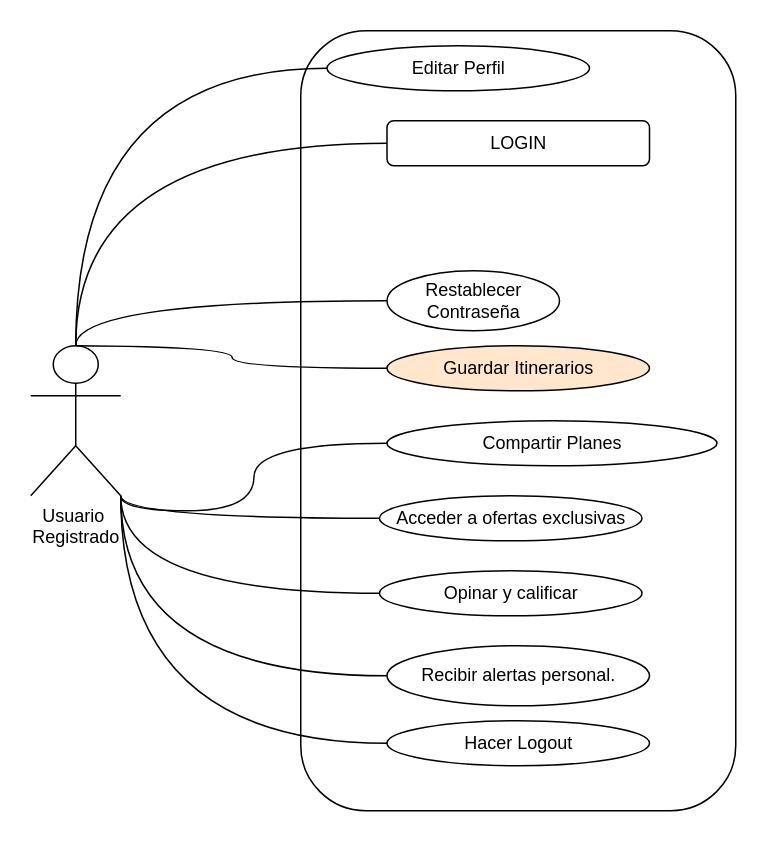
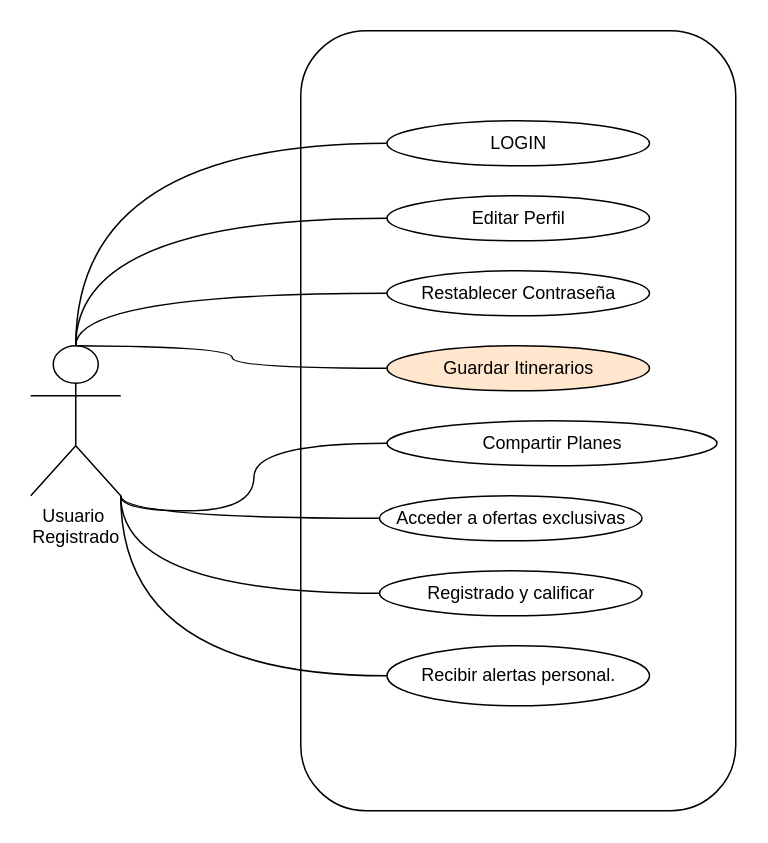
node "Editar Perfil": moved (458, 68) -> (518, 218)
node "LOGIN": shape rounded rectangle -> ellipse
node "Restablecer Contraseña": size 173x60 -> 263x45
node "Opinar y calificar": label "Opinar y calificar" -> "Registrado y calificar"
edge "Usuario Registrado" -- "Hacer Logout": removed
node "Hacer Logout": removed
